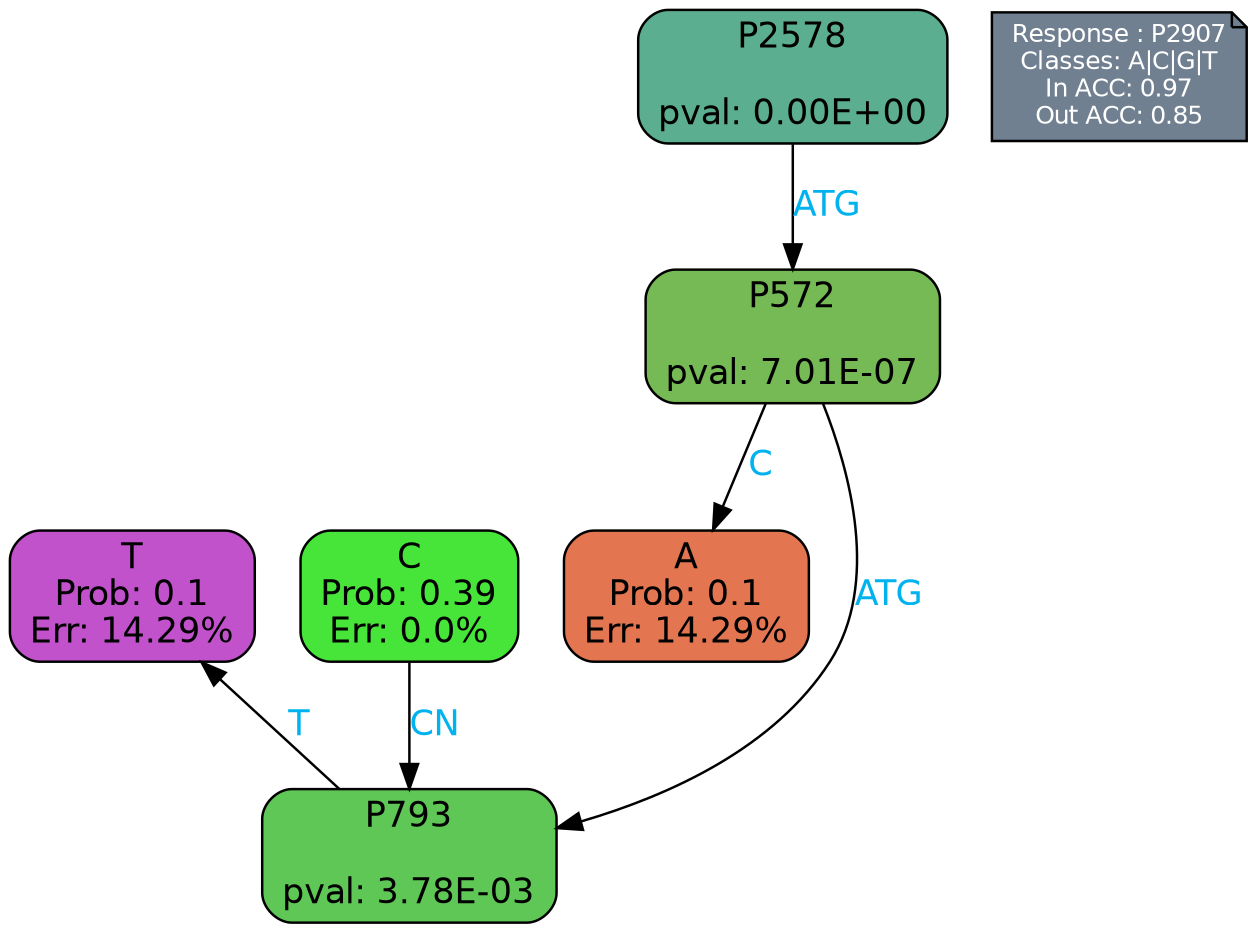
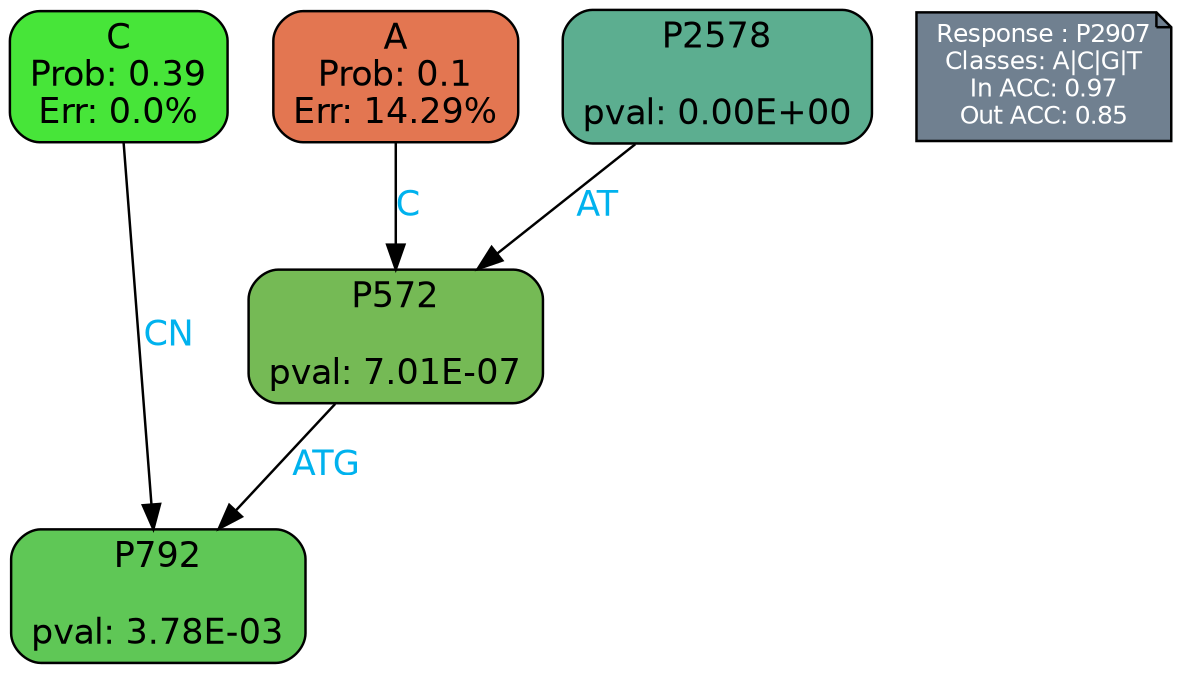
edge "P2578 pval: 0.00E+00" -> "P572 pval: 7.01E-07": label "ATG" -> "AT"
edge "P572 pval: 7.01E-07" -> "A Prob: 0.1 Err: 14.29%": reversed
node "T Prob: 0.1 Err: 14.29%": removed
node "P793 pval: 3.78E-03": label "P793 pval: 3.78E-03" -> "P792 pval: 3.78E-03"
